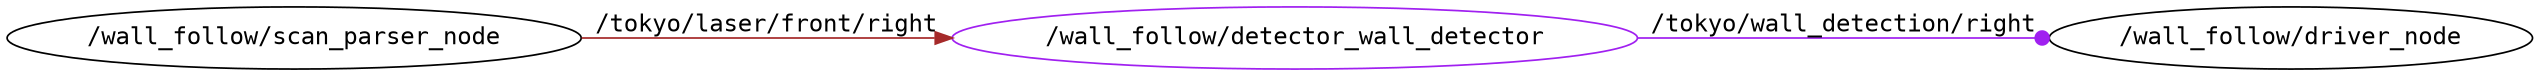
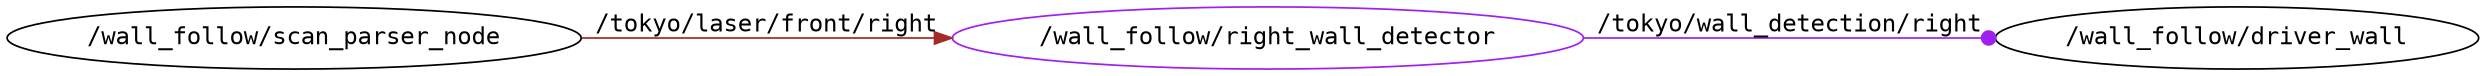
node "/wall_follow/detector_wall_detector": label "/wall_follow/detector_wall_detector" -> "/wall_follow/right_wall_detector"
node "/wall_follow/driver_node": label "/wall_follow/driver_node" -> "/wall_follow/driver_wall"
